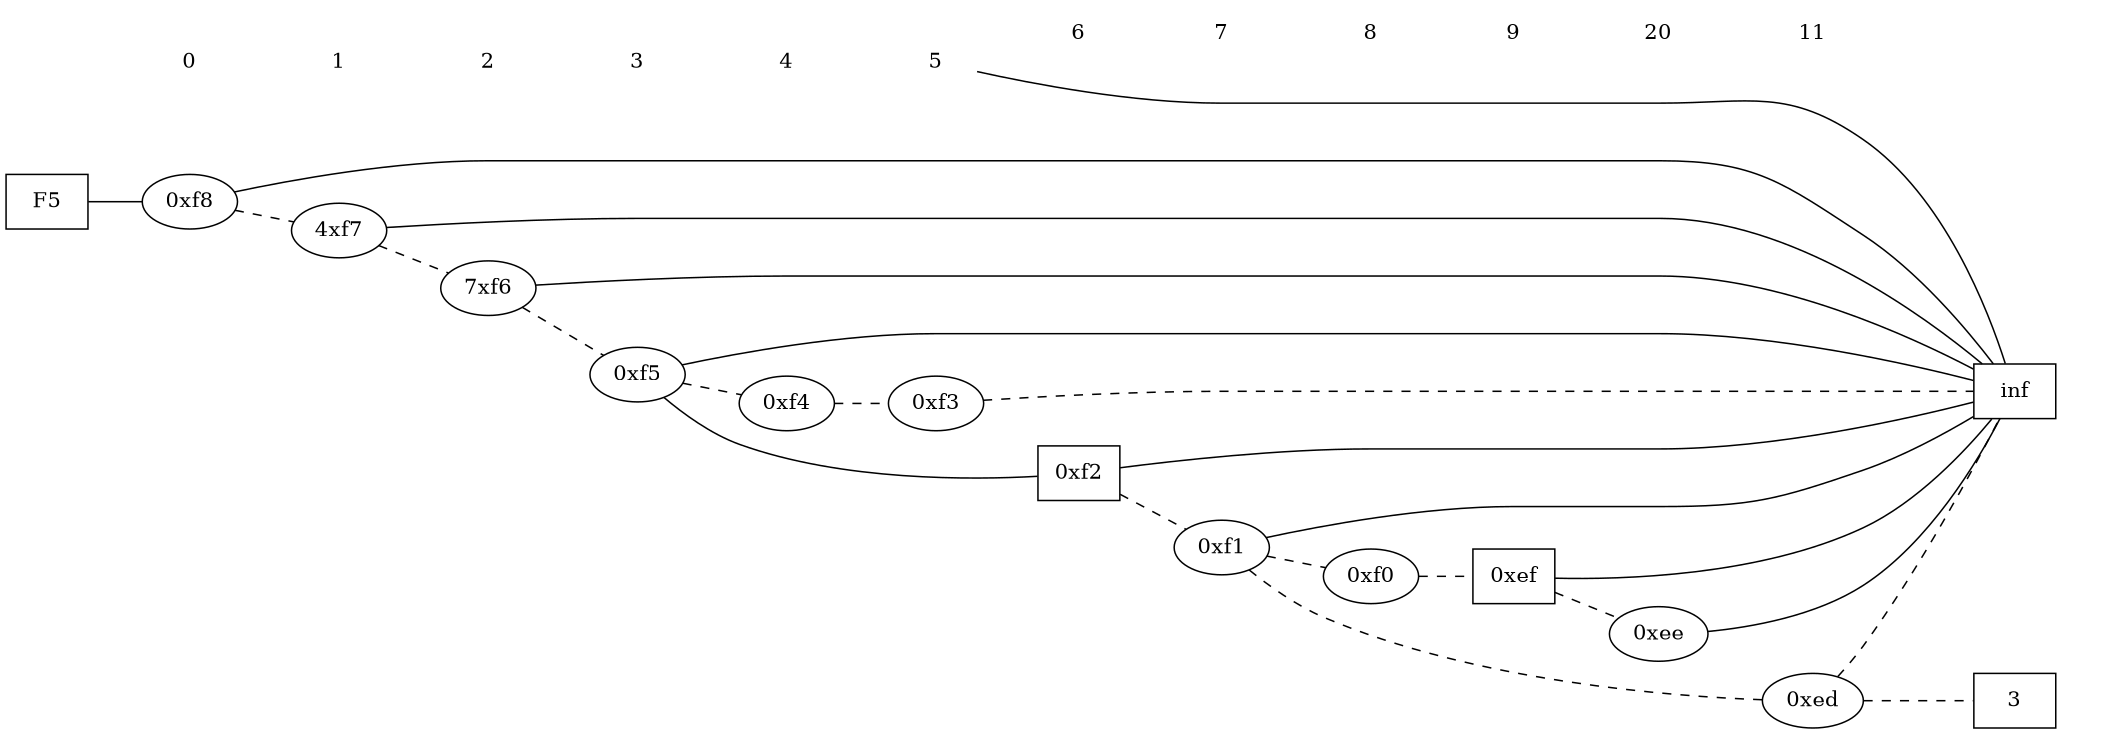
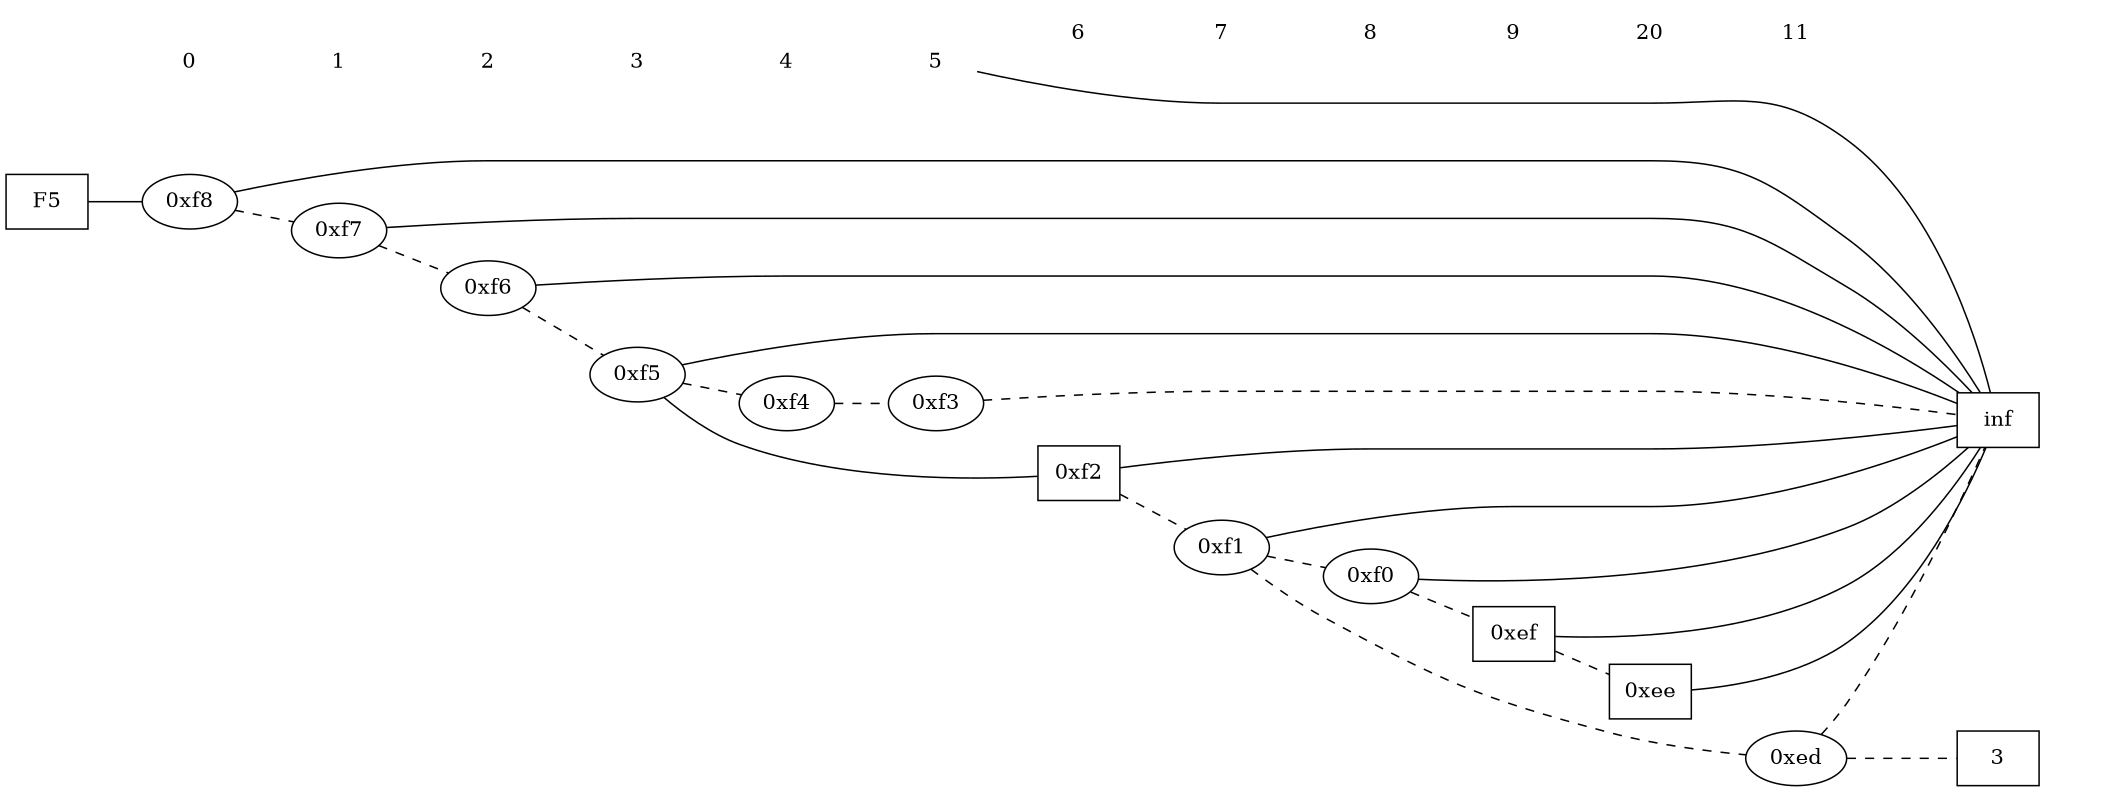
node "4xf7": label "4xf7" -> "0xf7"
node "7xf6": label "7xf6" -> "0xf6"
edge "inf" -- "0xf0": added
node "0xee": shape ellipse -> box
